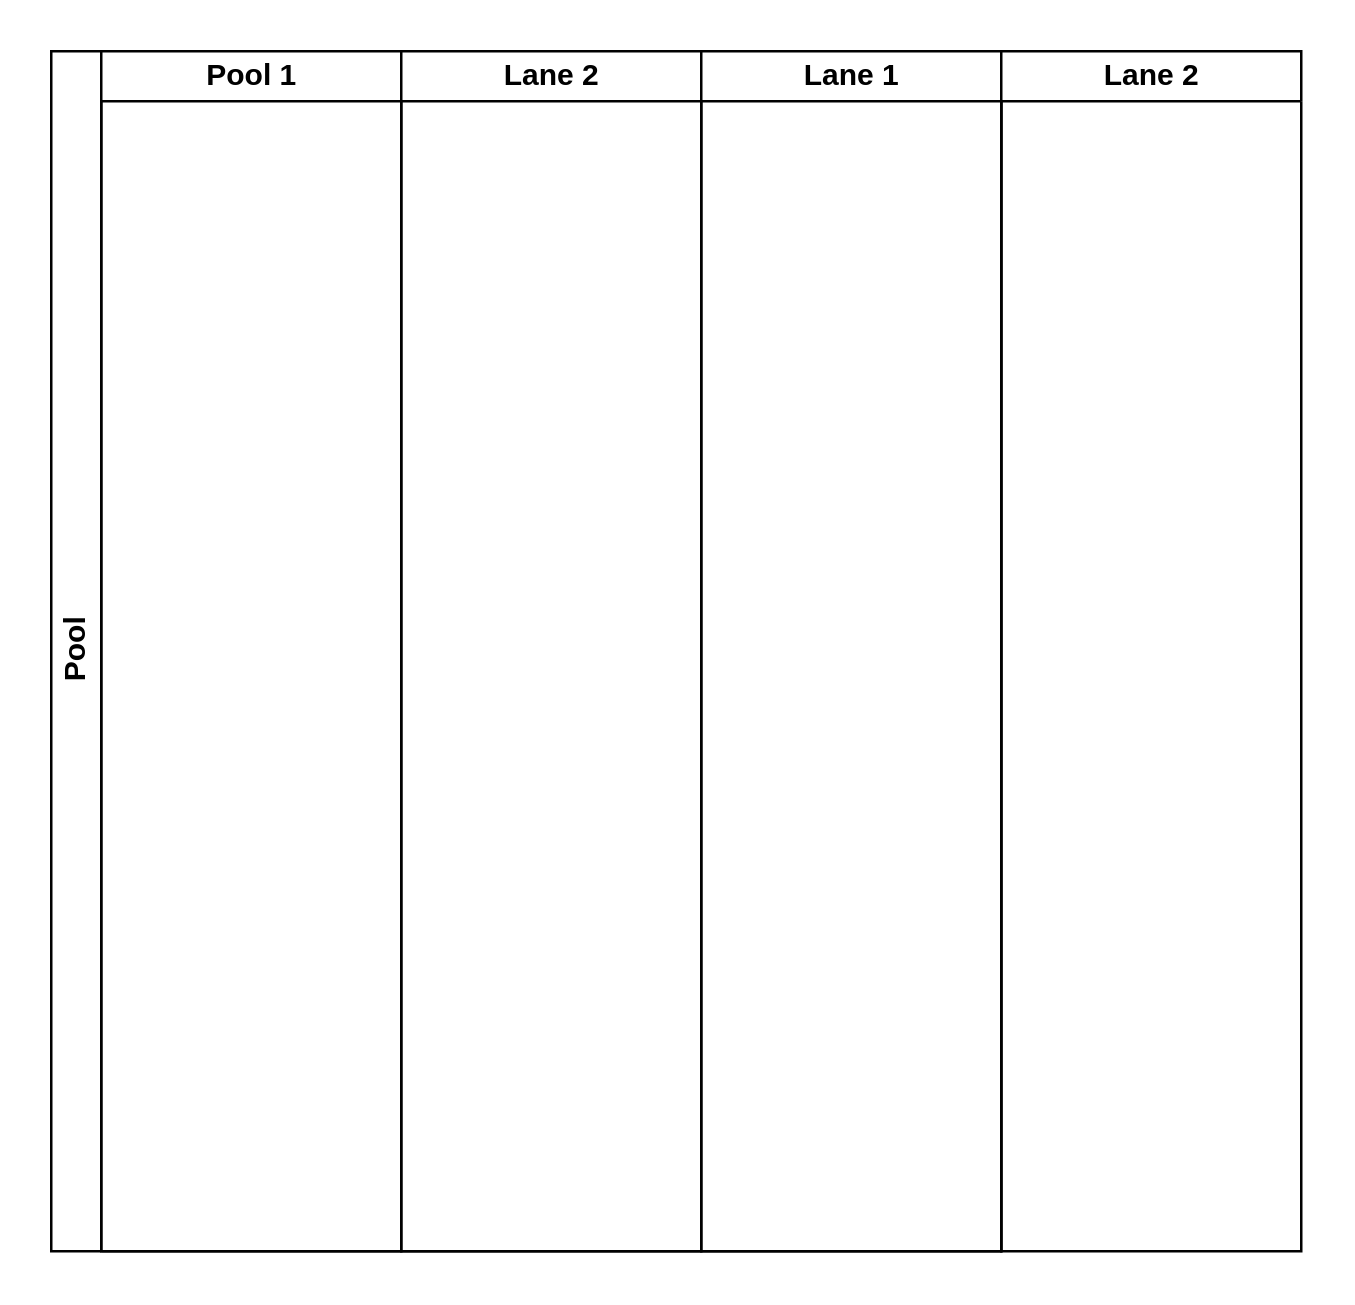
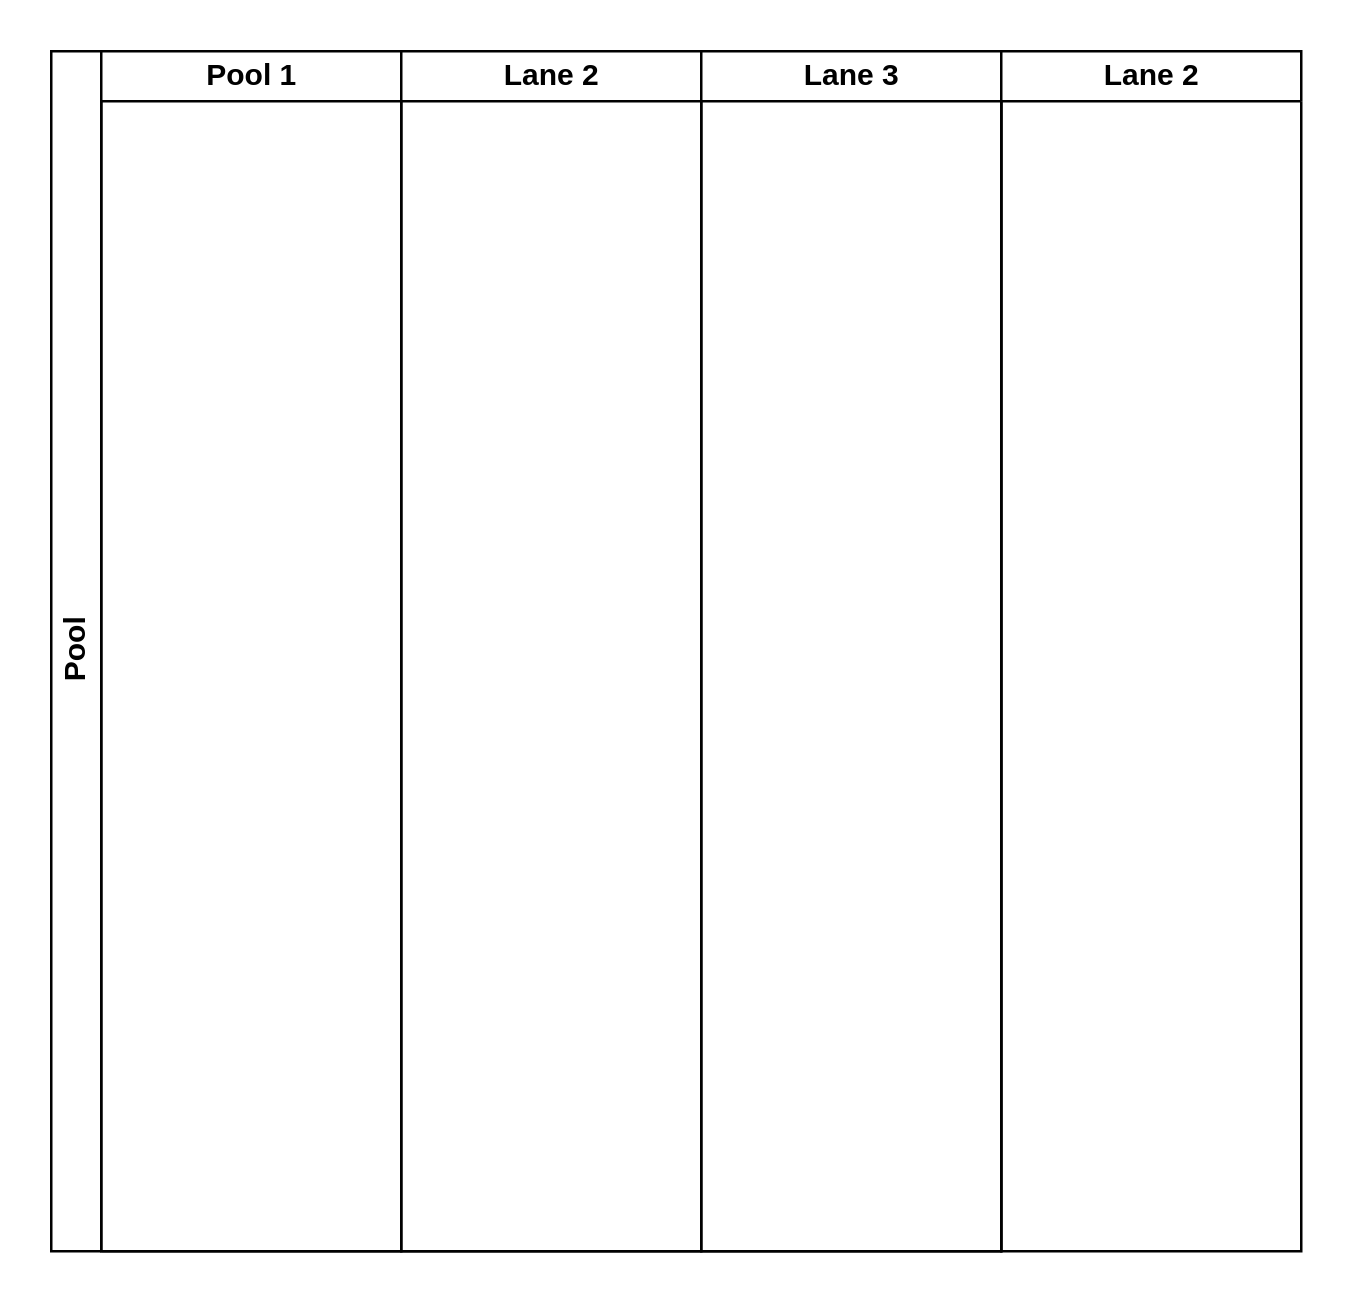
node "Lane 1": label "Lane 1" -> "Lane 3"
